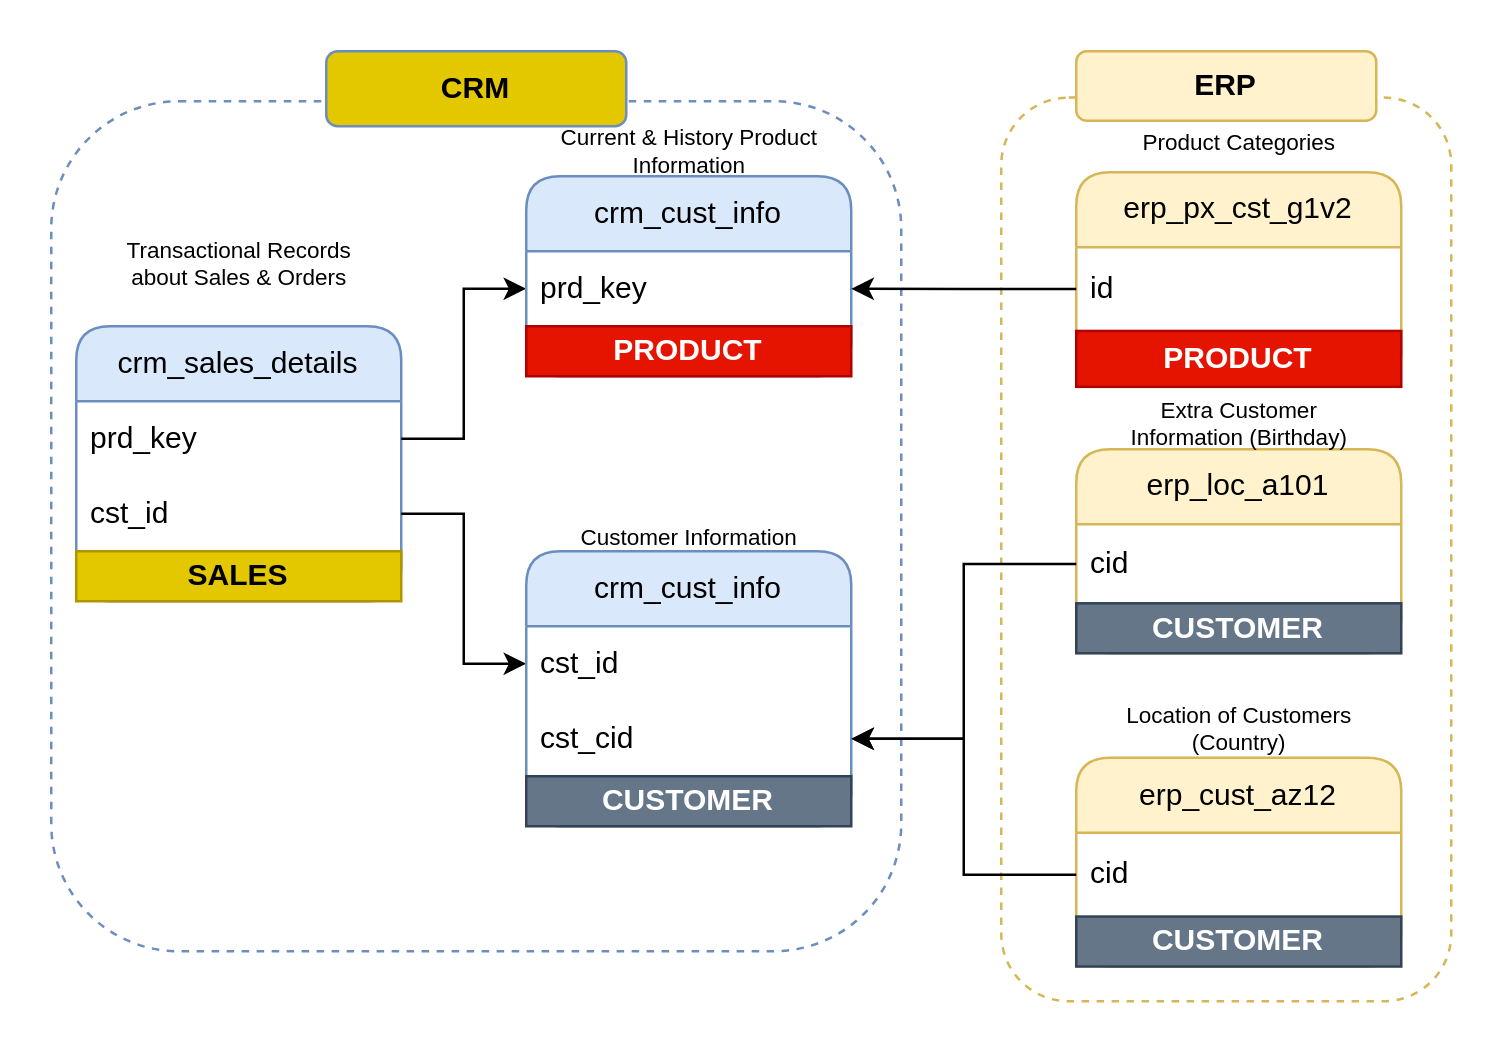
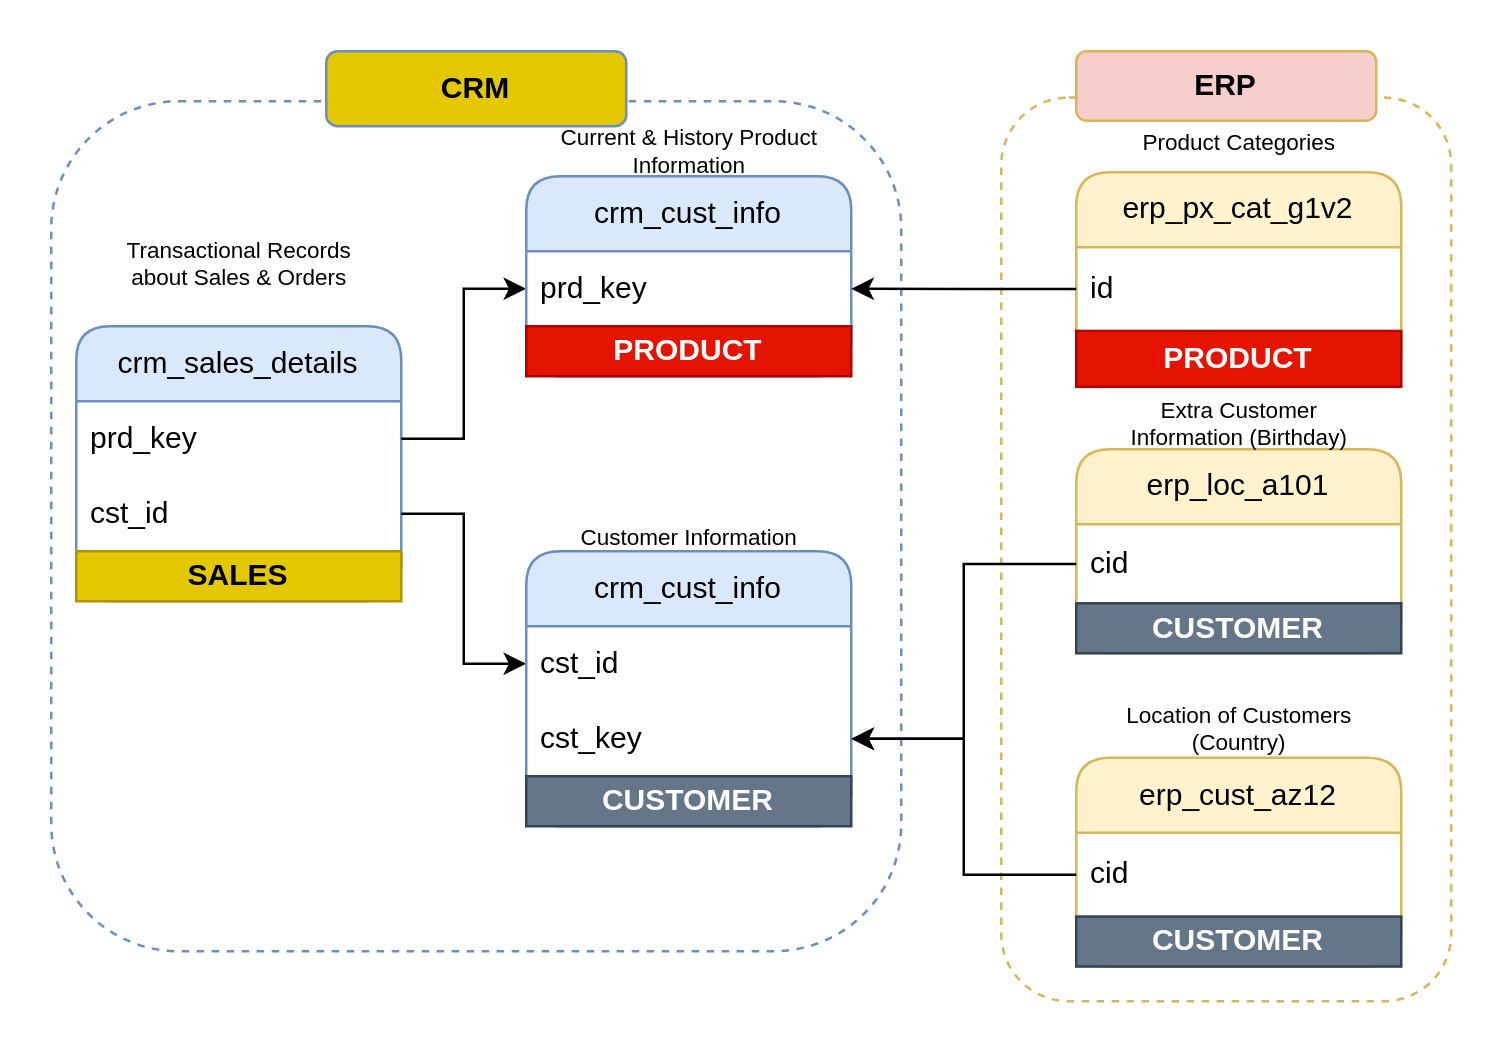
node "ERP": fillcolor #fff2cc -> #f8cecc
node "erp_px_cst_g1v2": label "erp_px_cst_g1v2" -> "erp_px_cat_g1v2"
node "cst_cid": label "cst_cid" -> "cst_key"
